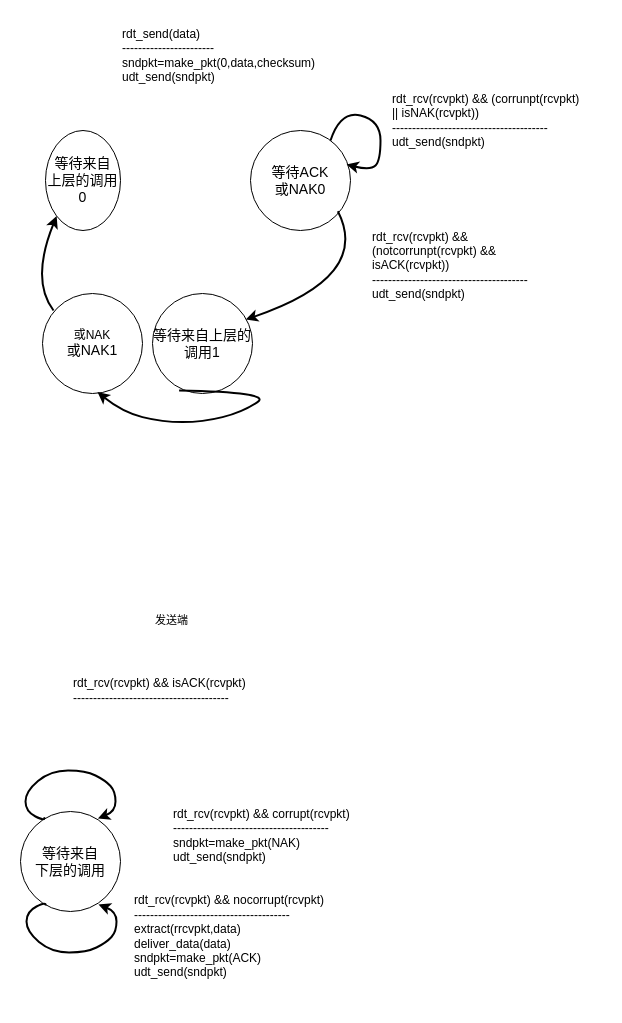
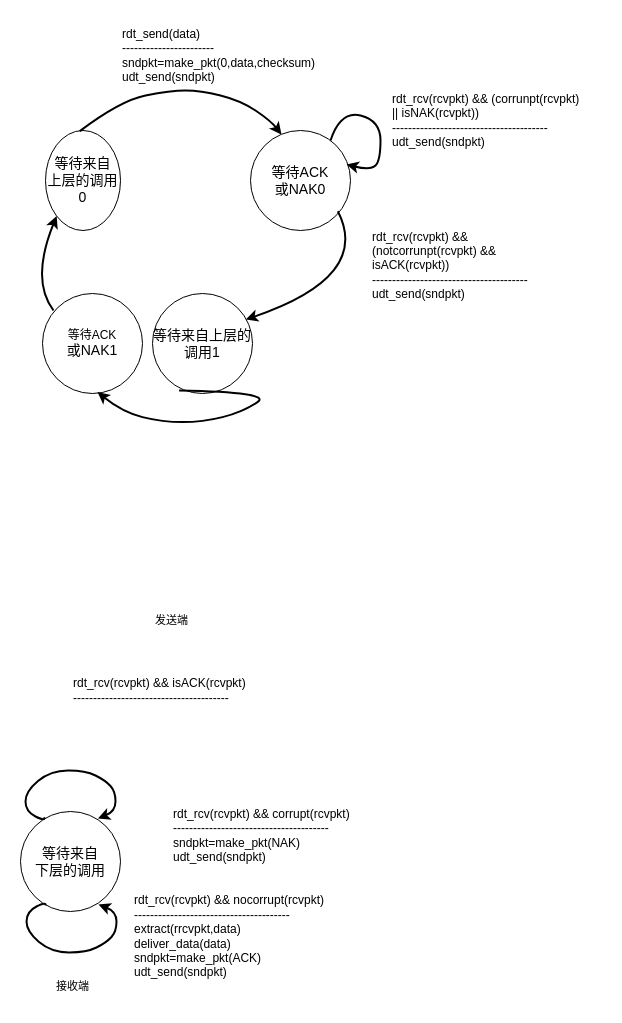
edge "等待来自 上层的调用0" -> "等待ACK 或NAK0": added
node "或NAK或NAK1": label "或NAK或NAK1" -> "等待ACK或NAK1"
node "接收端": added
